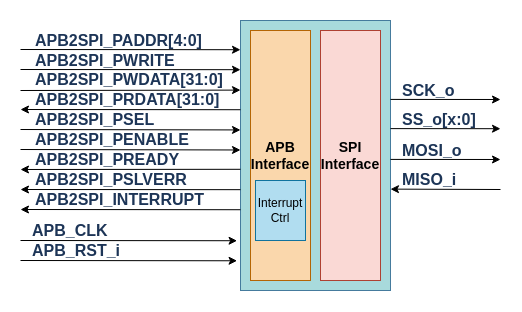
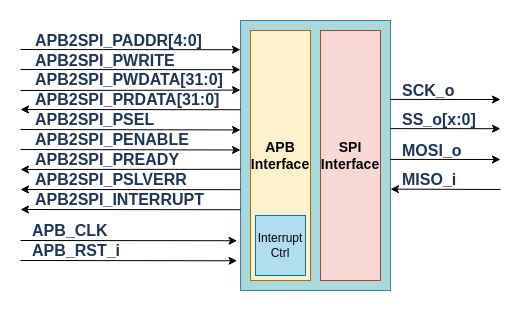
node "APB Interface": fillcolor #fad7ac -> #fff2cc
node "Interrupt Ctrl": moved (281, 211) -> (281, 246)
